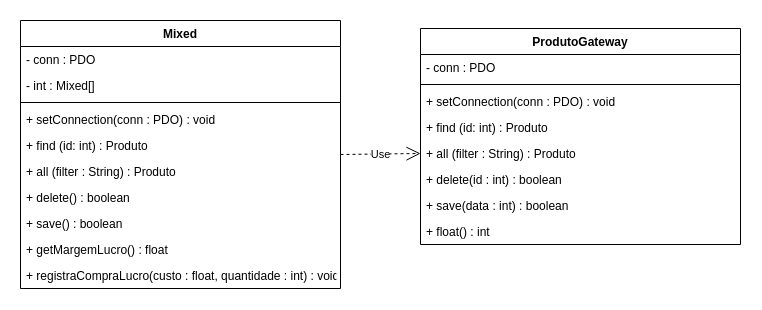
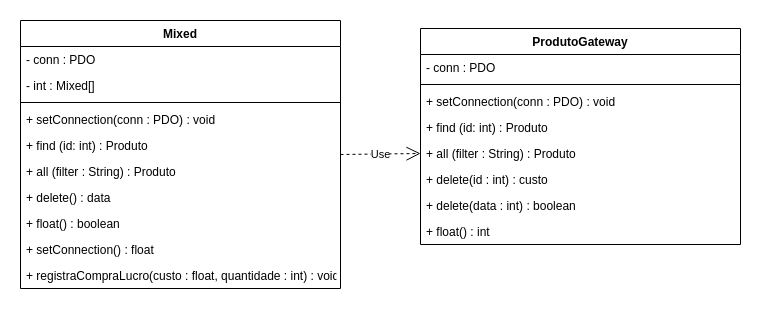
node "+ delete(id : int) : boolean": label "+ delete(id : int) : boolean" -> "+ delete(id : int) : custo"
node "+ delete() : boolean": label "+ delete() : boolean" -> "+ delete() : data"
node "+ save(data : int) : boolean": label "+ save(data : int) : boolean" -> "+ delete(data : int) : boolean"
node "+ save() : boolean": label "+ save() : boolean" -> "+ float() : boolean"
node "+ getMargemLucro() : float": label "+ getMargemLucro() : float" -> "+ setConnection() : float"
